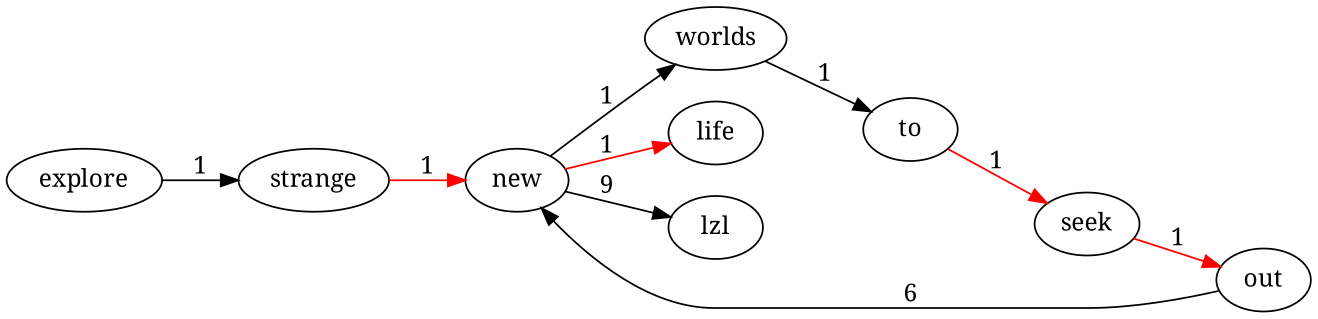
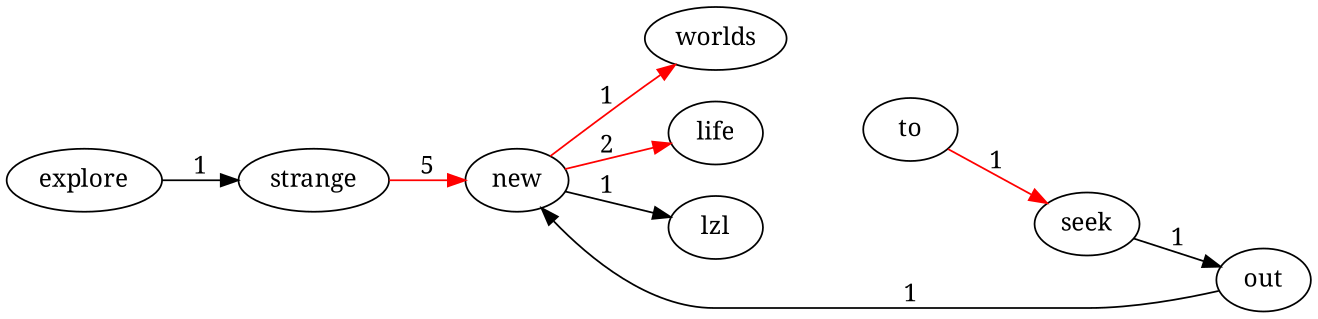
edge "worlds" -> "to": removed, label "1"
edge "new" -> "worlds": color black -> red
edge "new" -> "life": label "1" -> "2"
edge "strange" -> "new": label "1" -> "5"
edge "new" -> "lzl": label "9" -> "1"
edge "seek" -> "out": color red -> black
edge "out" -> "new": label "6" -> "1"
